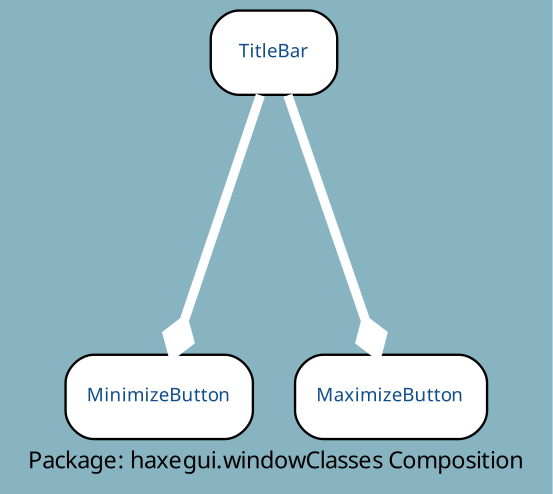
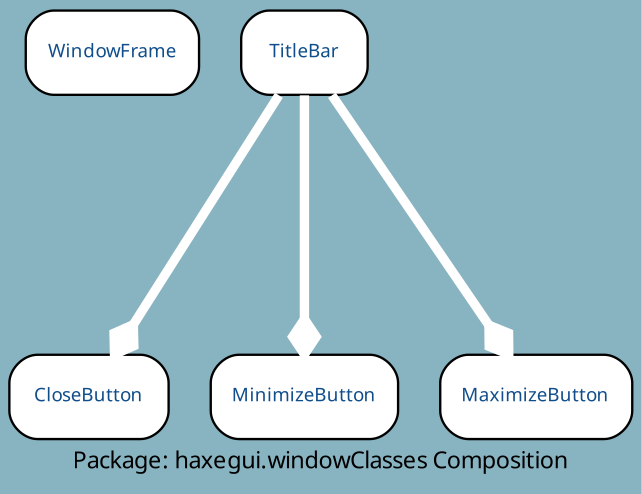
node "WindowFrame": added
node "CloseButton": added
